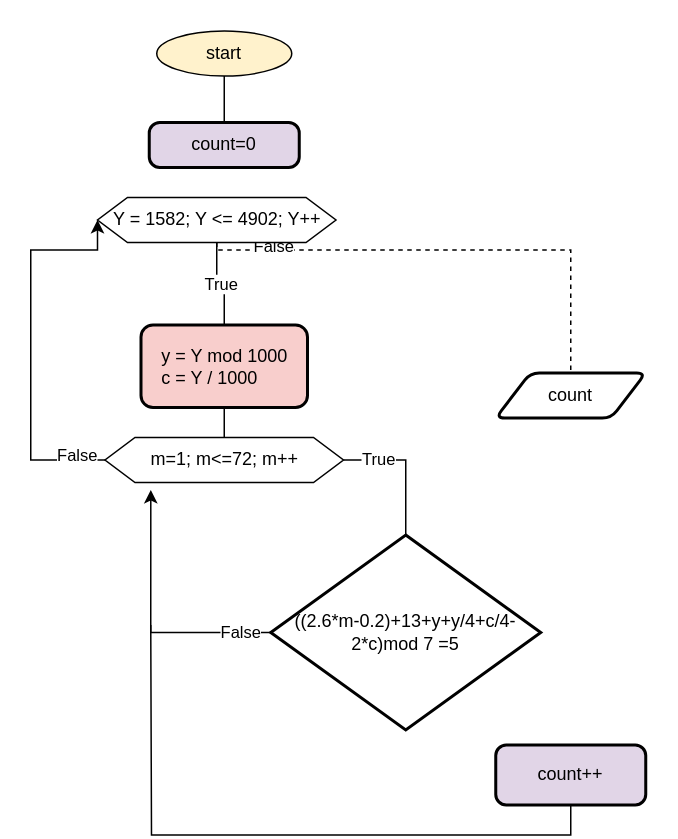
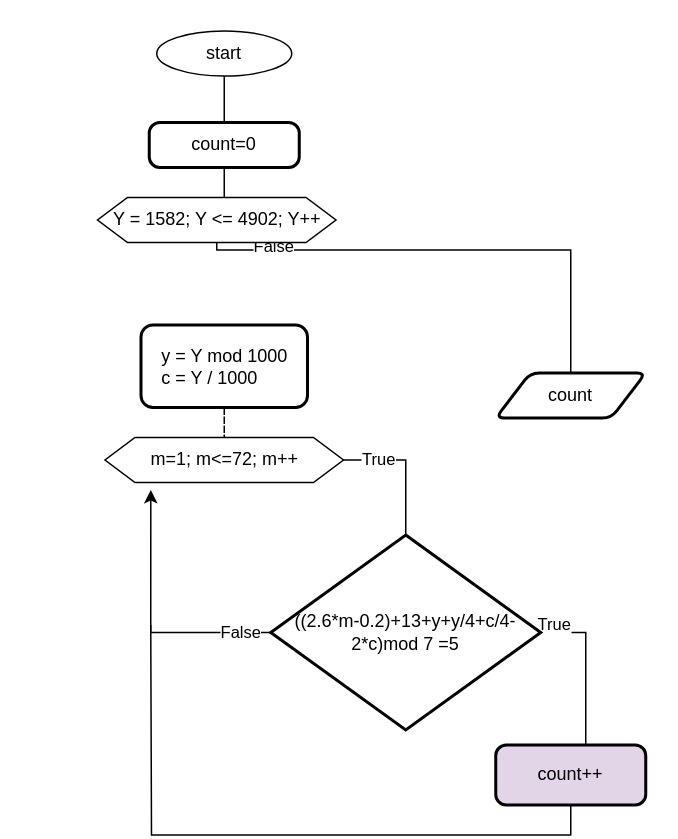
node "start": fillcolor #fff2cc -> #ffffff
node "count=0": fillcolor #e1d5e7 -> #ffffff
edge "count=0" -- "Y = 1582; Y <= 4902; Y++": added
edge "Y = 1582; Y <= 4902; Y++" -- "count": style dashed -> solid
edge "Y = 1582; Y <= 4902; Y++" -- "y = Y mod 1000 c = Y / 1000": removed, label "True"
edge "m=1; m<=72; m++" -> "Y = 1582; Y <= 4902; Y++": removed, label "False"
node "y = Y mod 1000 c = Y / 1000": fillcolor #f8cecc -> #ffffff
edge "y = Y mod 1000 c = Y / 1000" -- "m=1; m<=72; m++": style solid -> dashed
edge "((2.6*m-0.2)+13+y+y/4+c/4-2*c)mod 7 =5" -- "count++": added, label "True"
